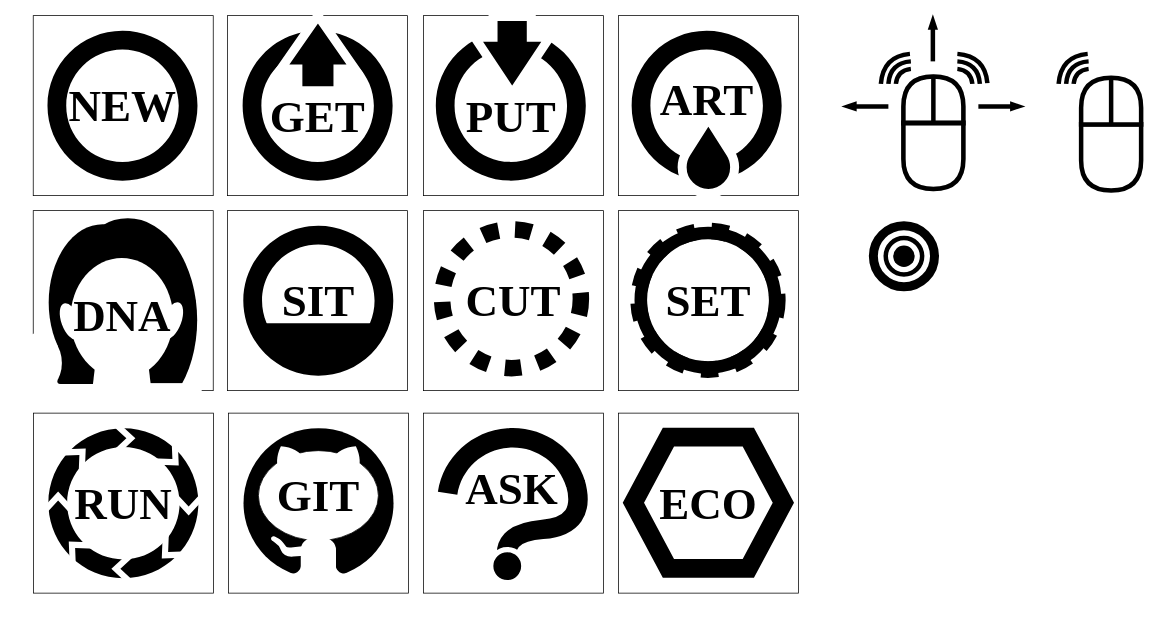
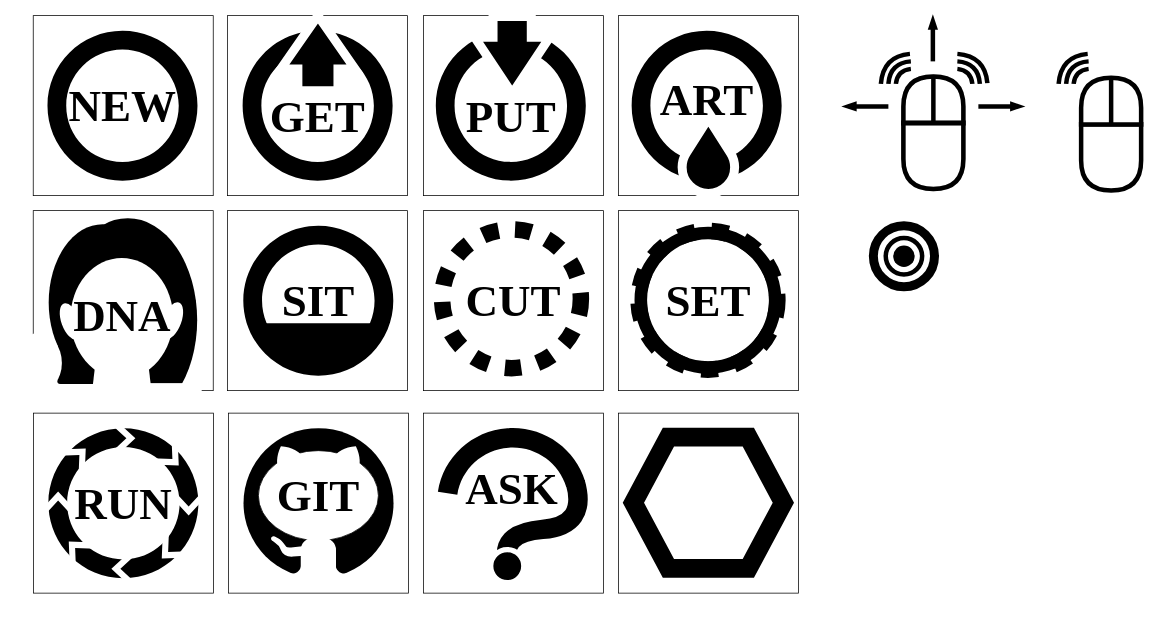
node "ECO": removed
